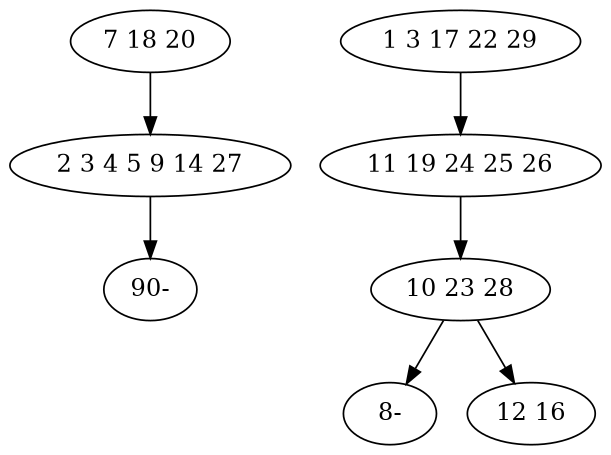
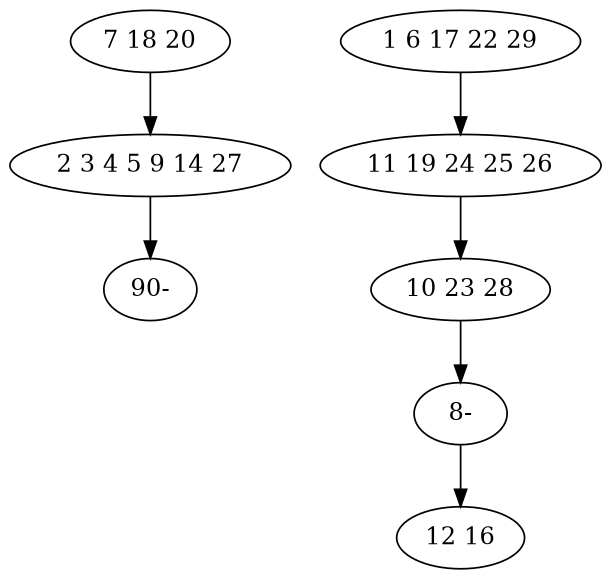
node "1 3 17 22 29": label "1 3 17 22 29" -> "1 6 17 22 29"
edge "10 23 28" -> "12 16": now "8-" -> "12 16"
